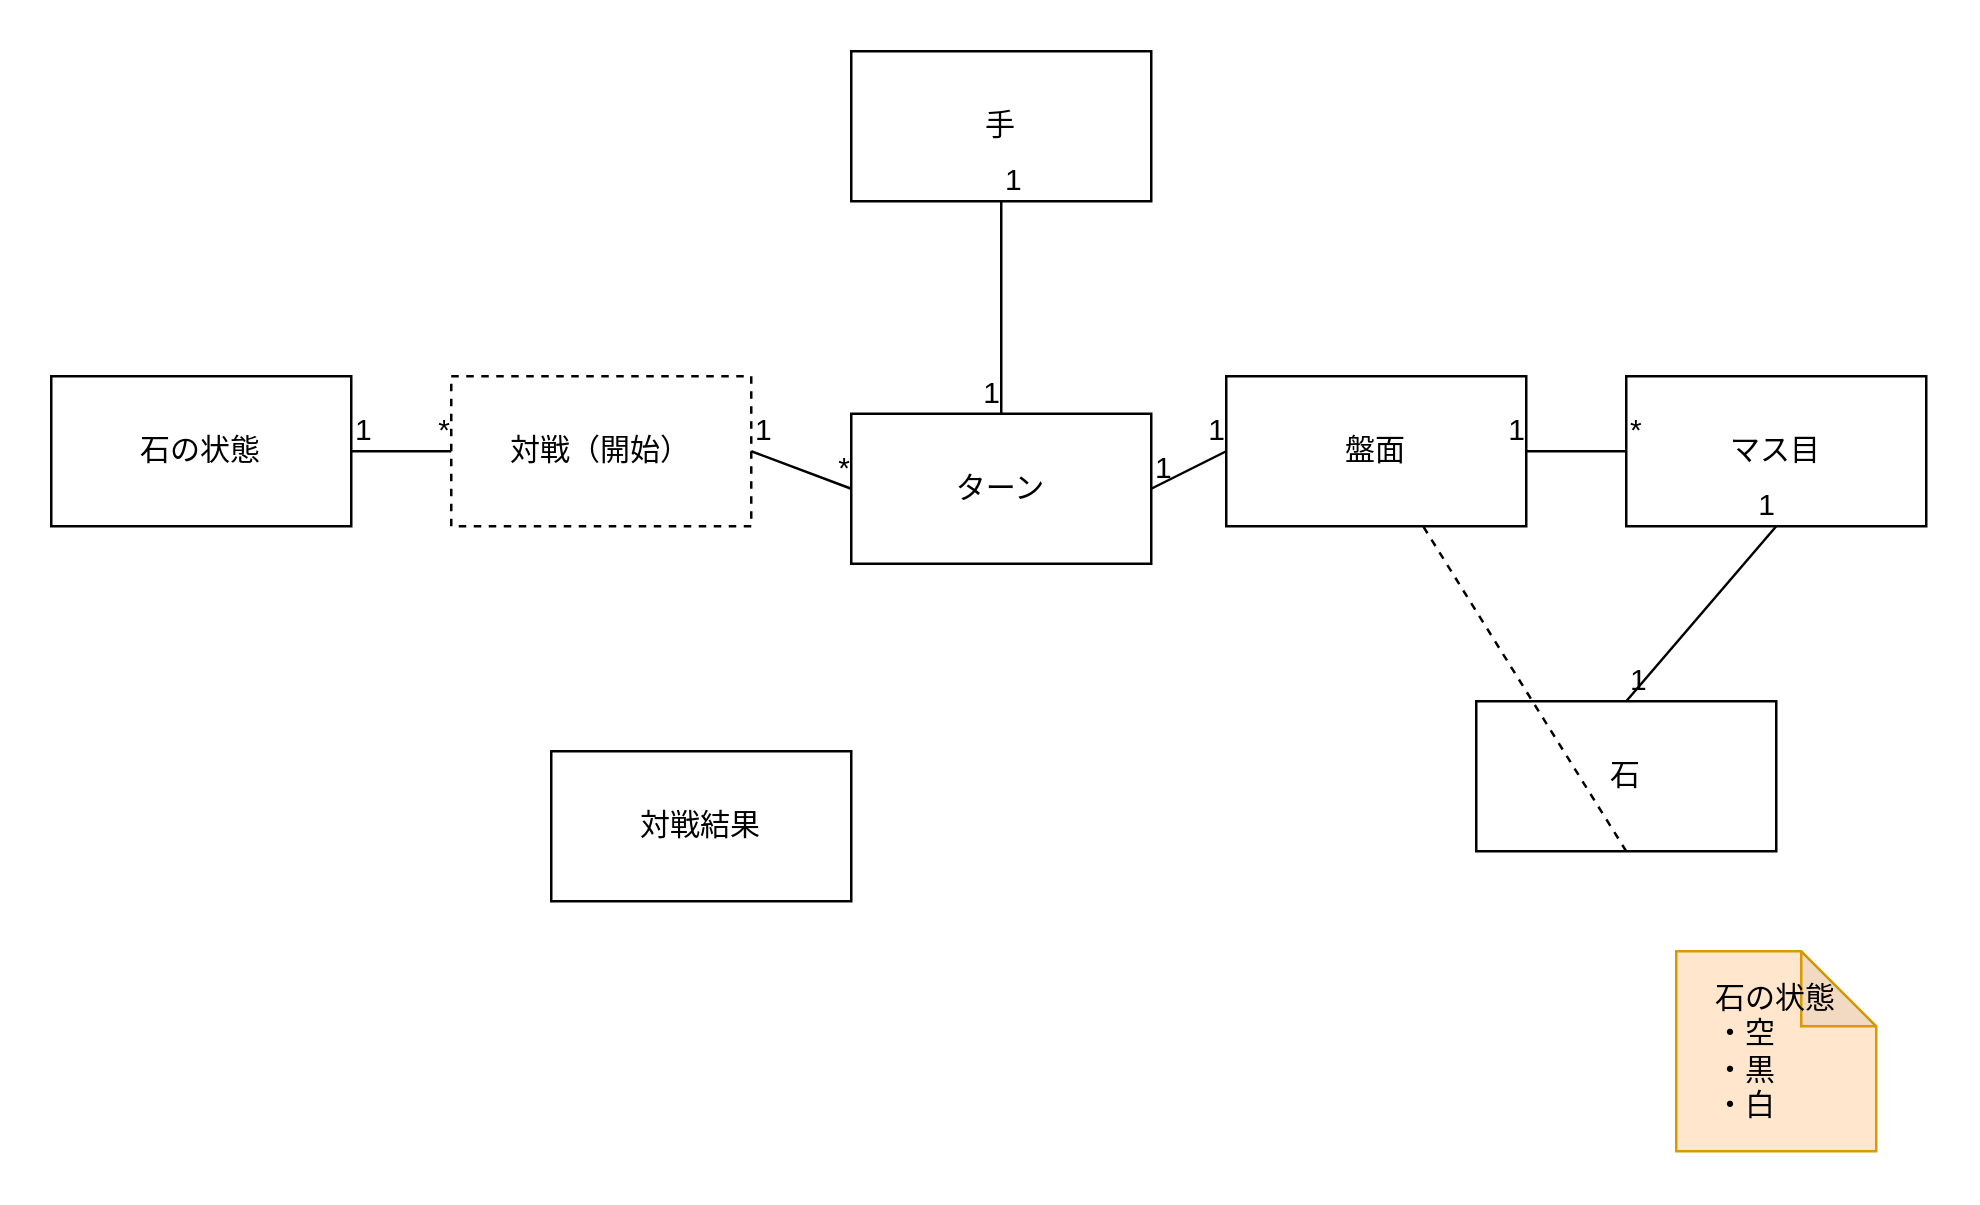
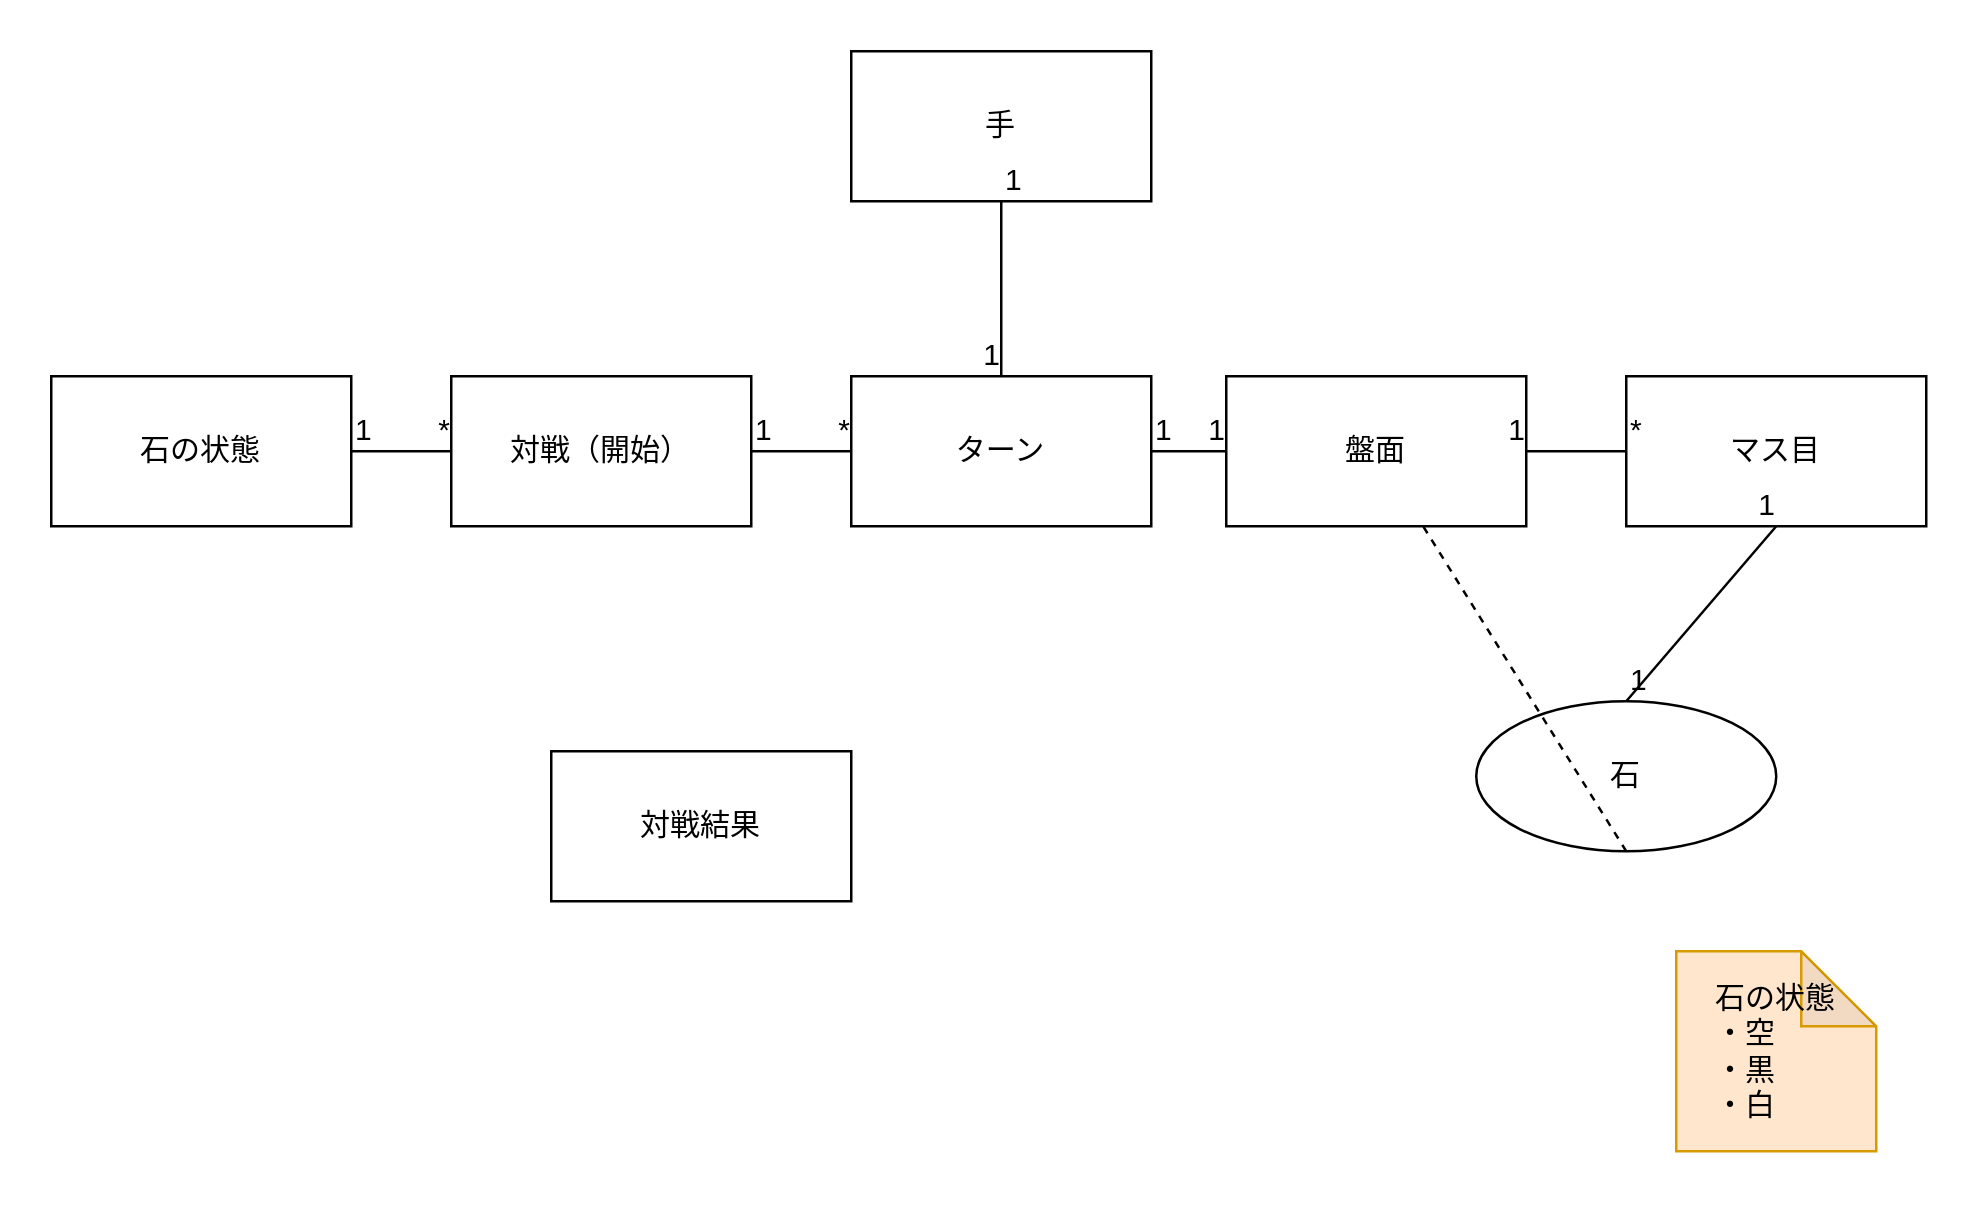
node "対戦（開始）": style dashed -> solid
node "ターン": moved (1001, 489) -> (1001, 451)
node "石": shape rectangle -> ellipse
